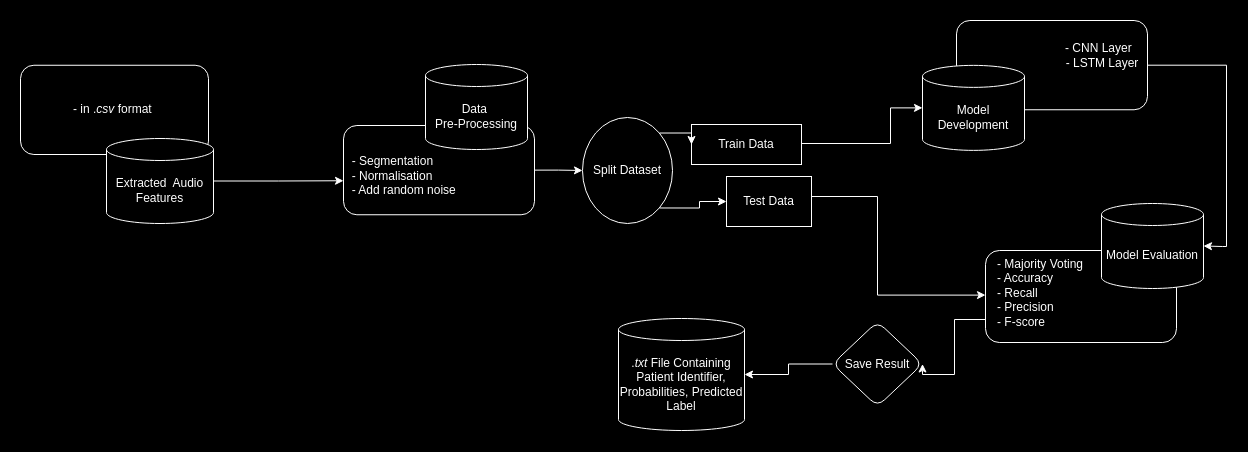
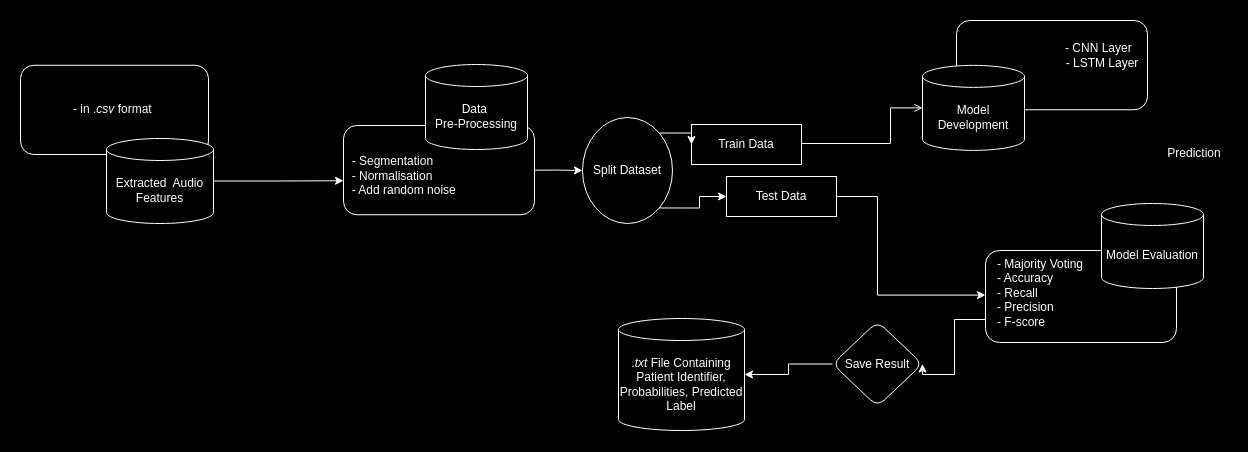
edge "Train Data" -> "Model Development": arrowhead classic -> open
edge "- CNN Layer - LSTM Layer" -> "Model Evaluation": removed
node "Prediction": added
node "Test Data": size 85x50 -> 110x40
